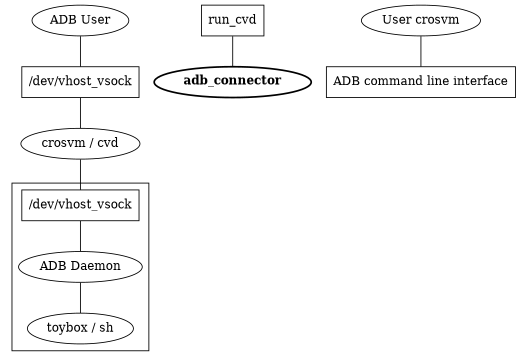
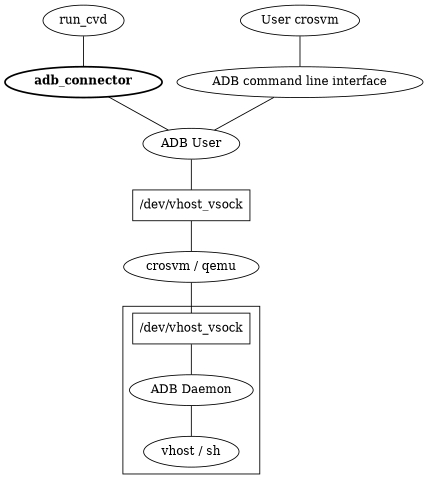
node "run_cvd": shape box -> ellipse
node "ADB command line interface": shape box -> ellipse
edge "adb_connector" -- "ADB User": added
edge "ADB command line interface" -- "ADB User": added
node "crosvm / cvd": label "crosvm / cvd" -> "crosvm / qemu"
node "toybox / sh": label "toybox / sh" -> "vhost / sh"
